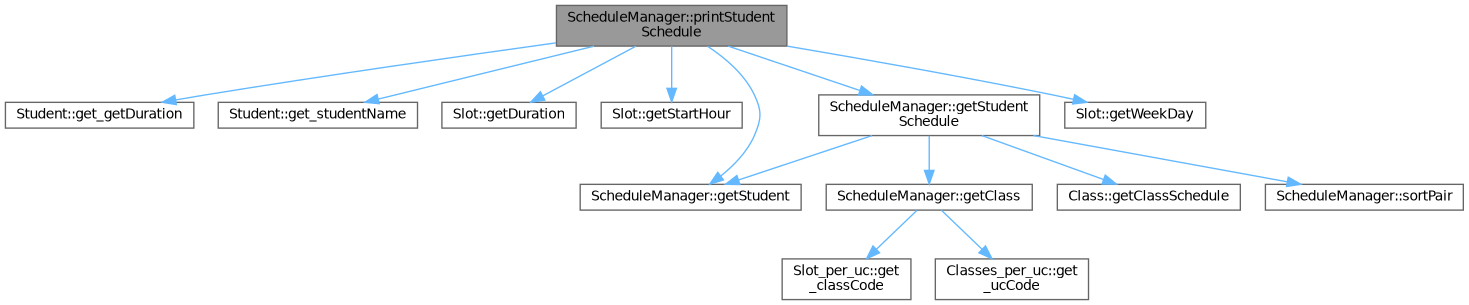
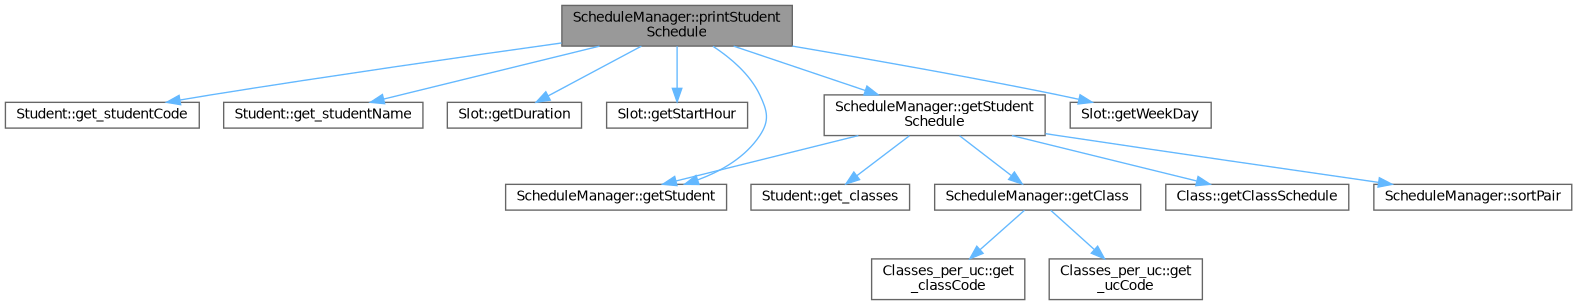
node "Student::get_getDuration": label "Student::get_getDuration" -> "Student::get_studentCode"
node "Student::get_classes": added
node "Slot_per_uc::get _classCode": label "Slot_per_uc::get _classCode" -> "Classes_per_uc::get _classCode"
